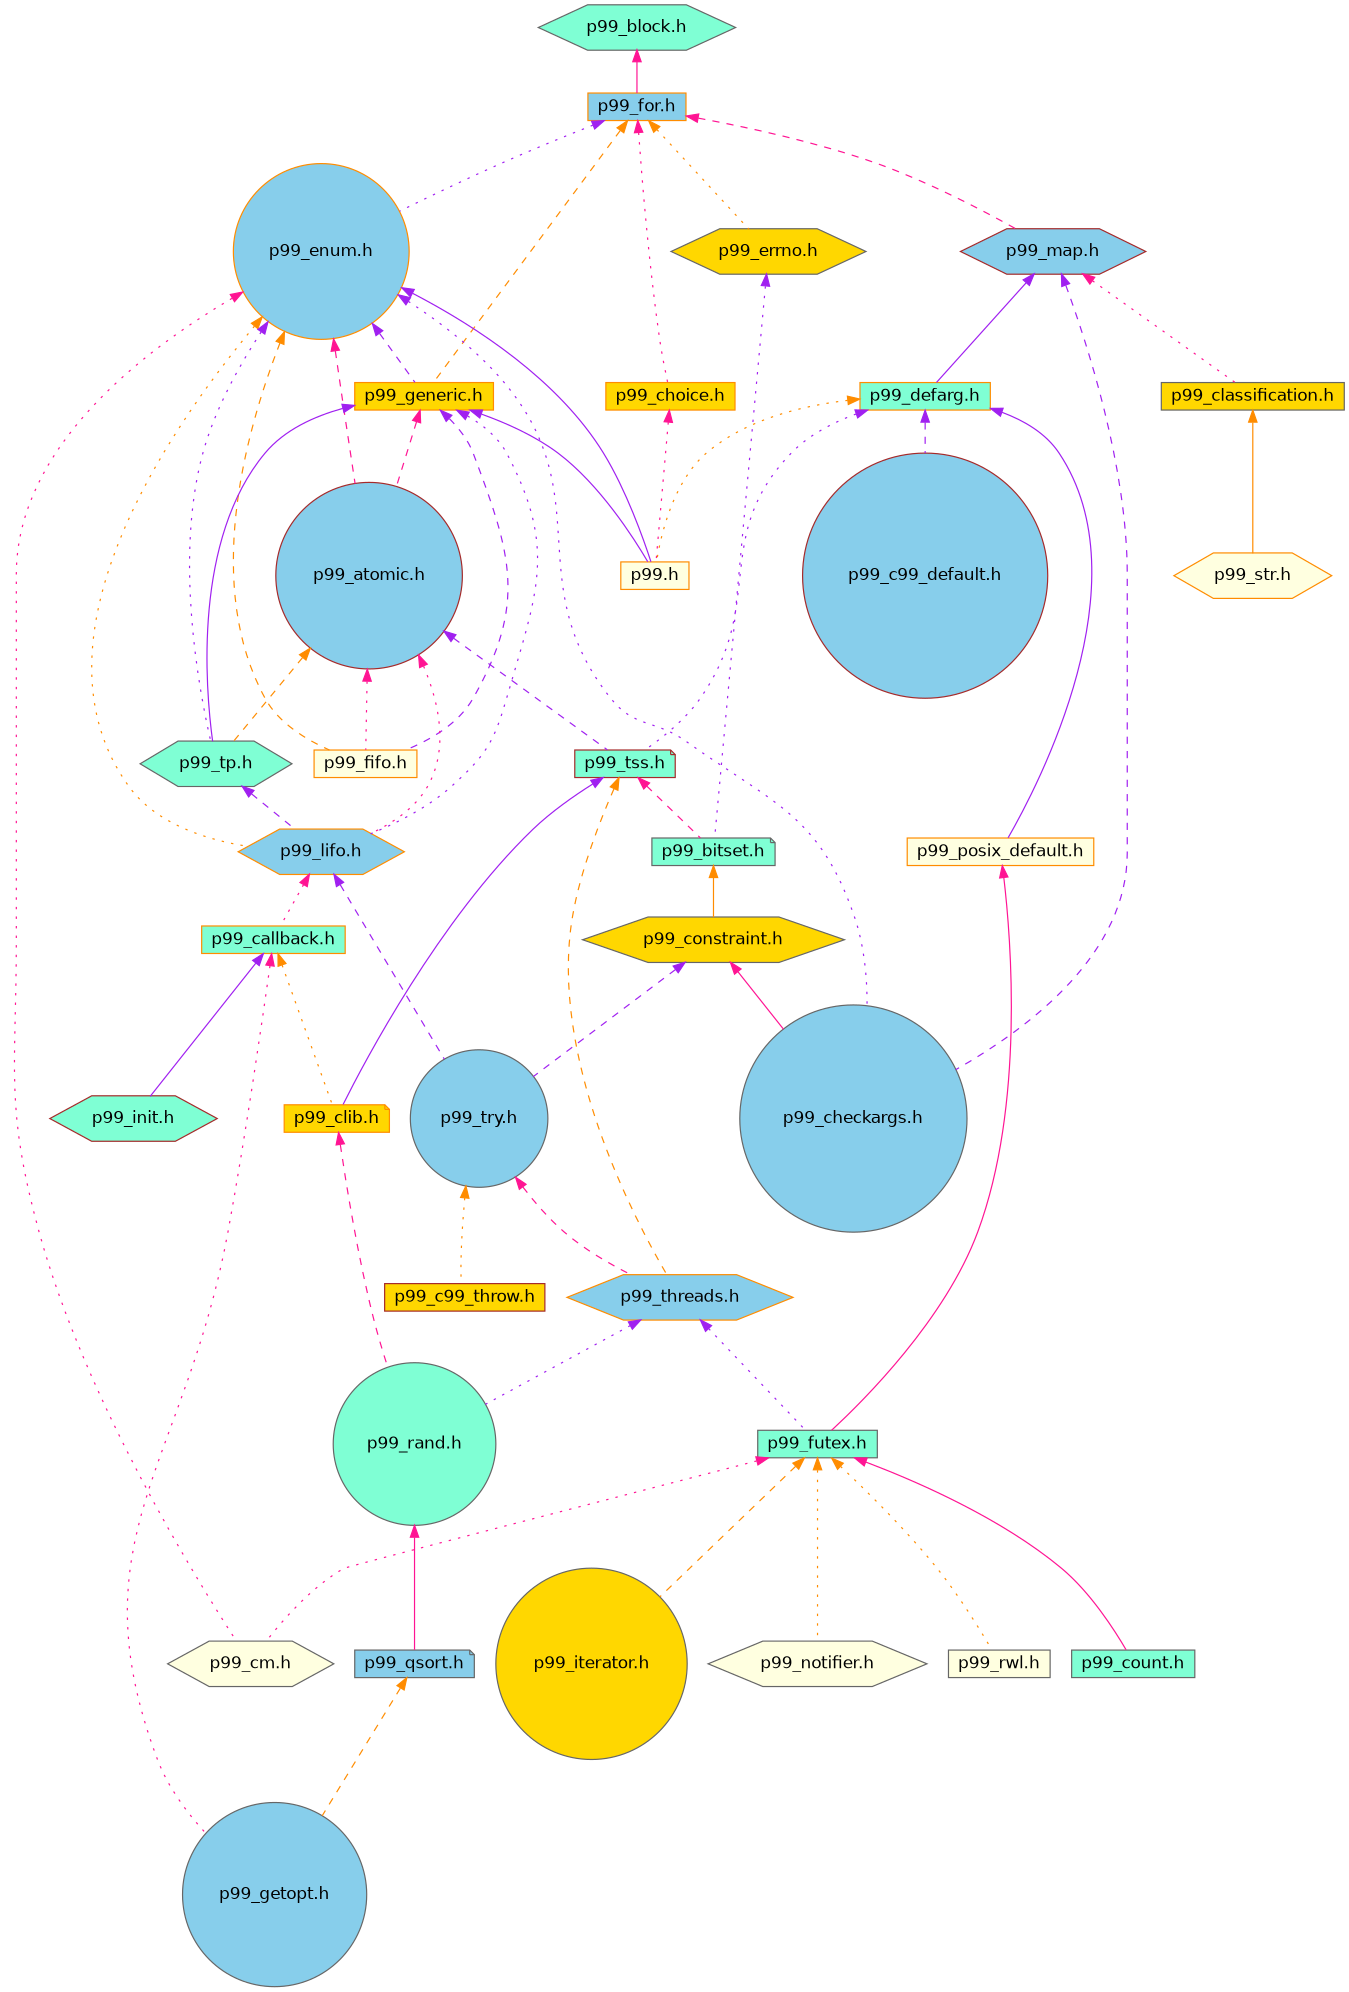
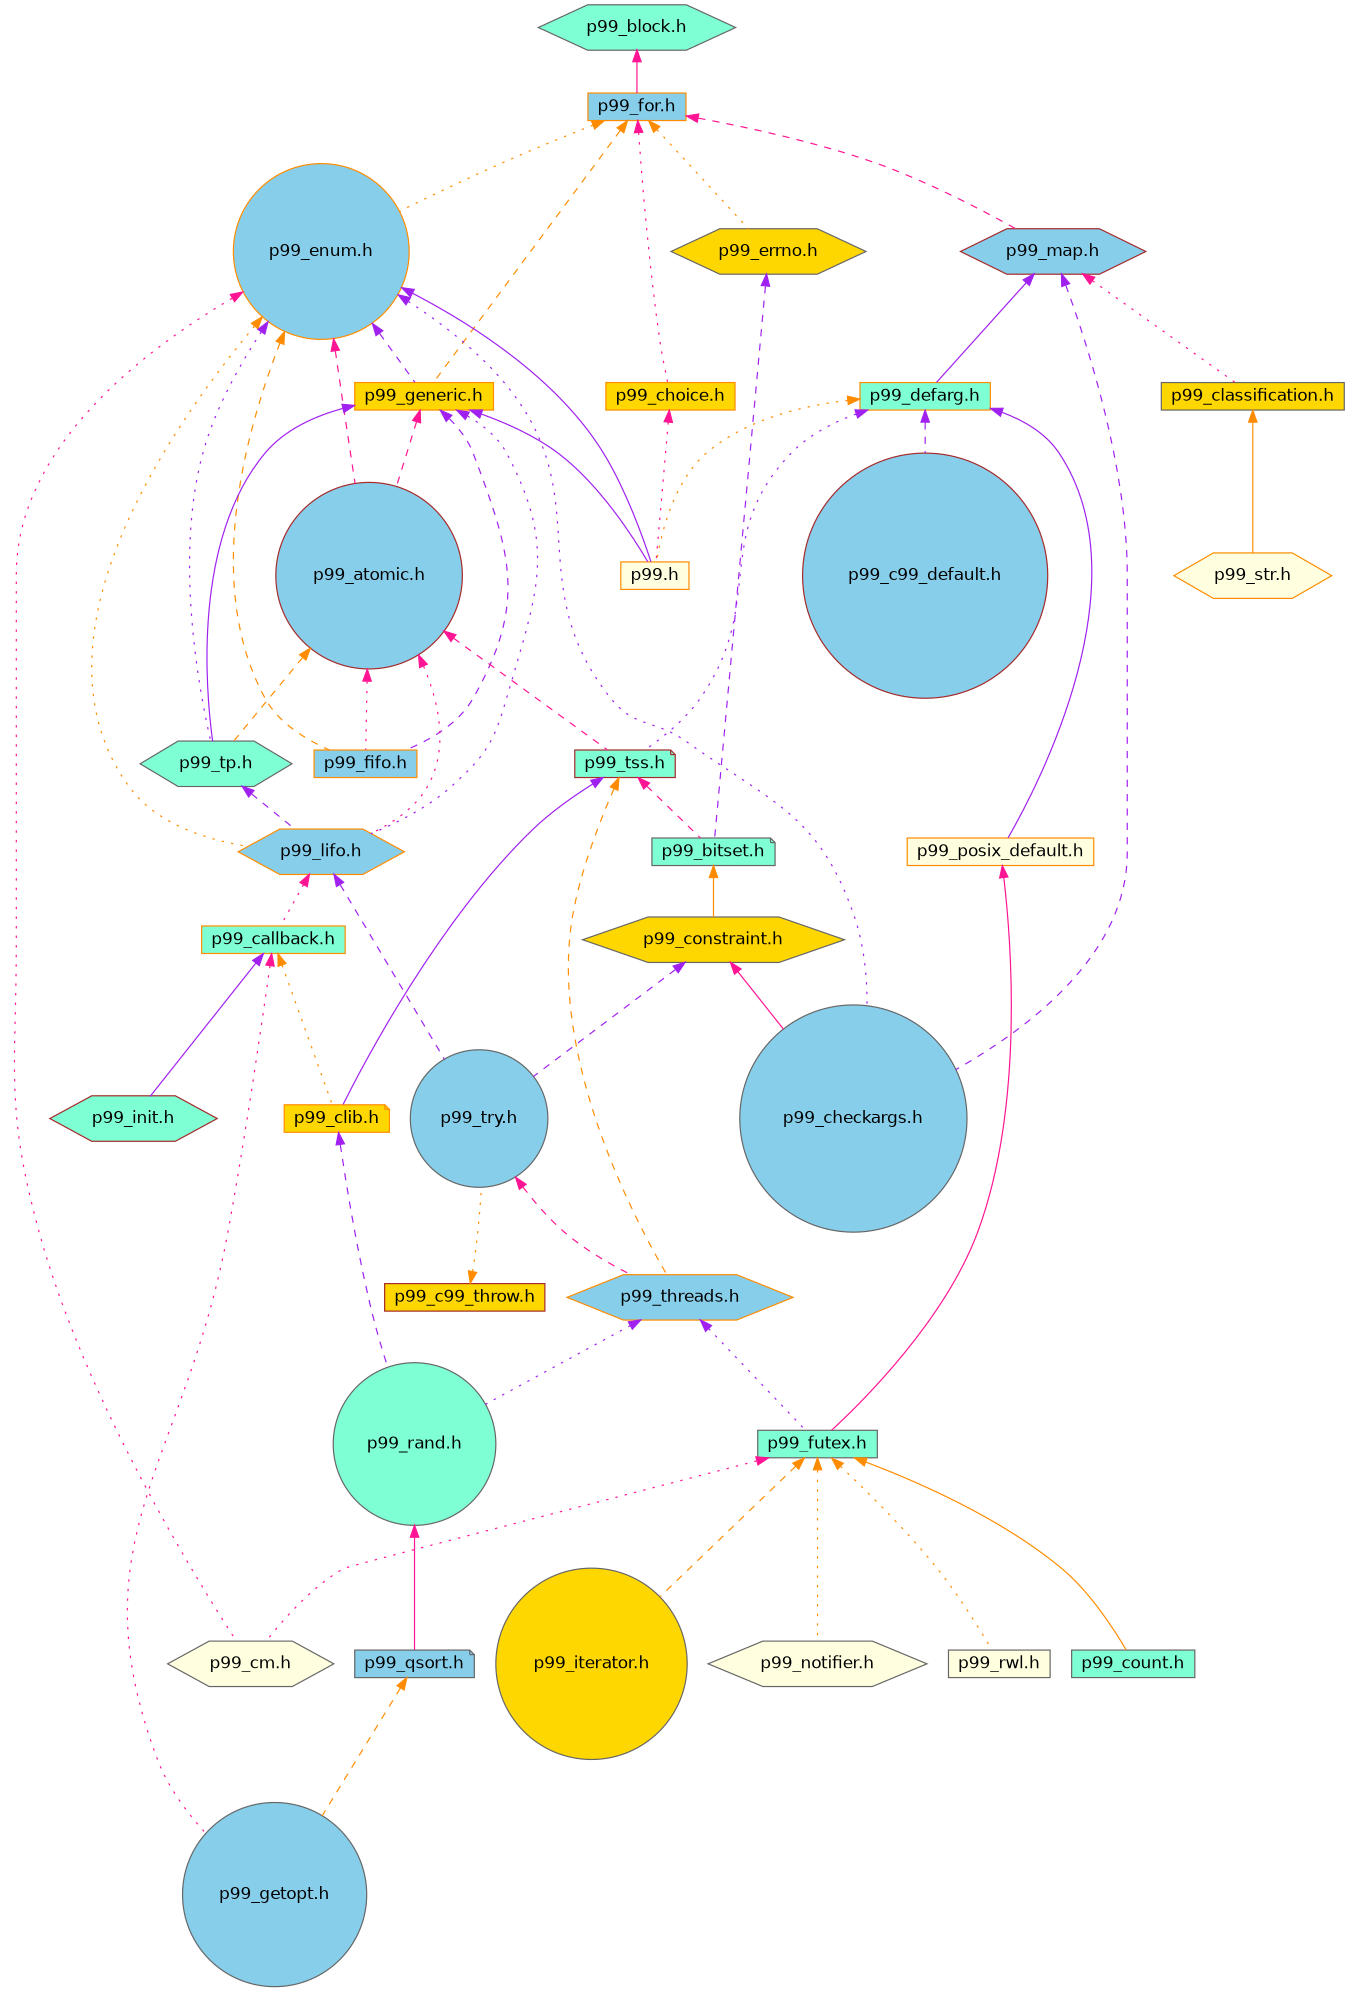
edge "p99_enum.h" -> "p99_for.h": color purple -> darkorange
edge "p99_bitset.h" -> "p99_errno.h": style dotted -> dashed
edge "p99_tss.h" -> "p99_atomic.h": color purple -> deeppink
node "p99_fifo.h": fillcolor lightyellow -> skyblue
edge "p99_c99_throw.h" -> "p99_try.h": reversed
edge "p99_rand.h" -> "p99_clib.h": color deeppink -> purple
edge "p99_count.h" -> "p99_futex.h": color deeppink -> darkorange
